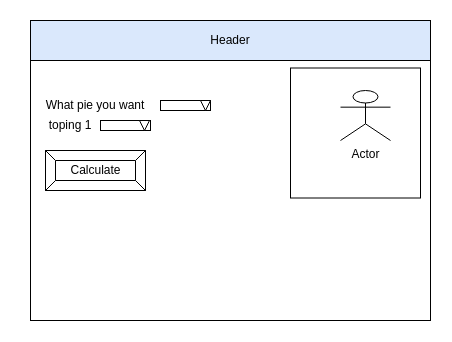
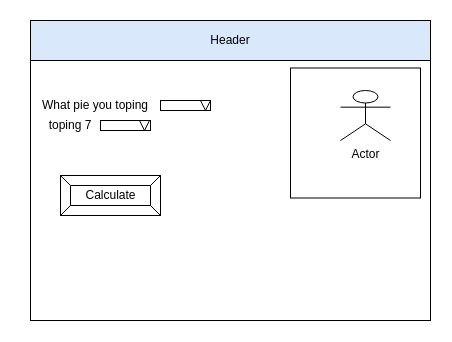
node "What pie you want": label "What pie you want" -> "What pie you toping"
node "toping 1": label "toping 1" -> "toping 7"
node "Calculate": moved (96, 171) -> (111, 196)
